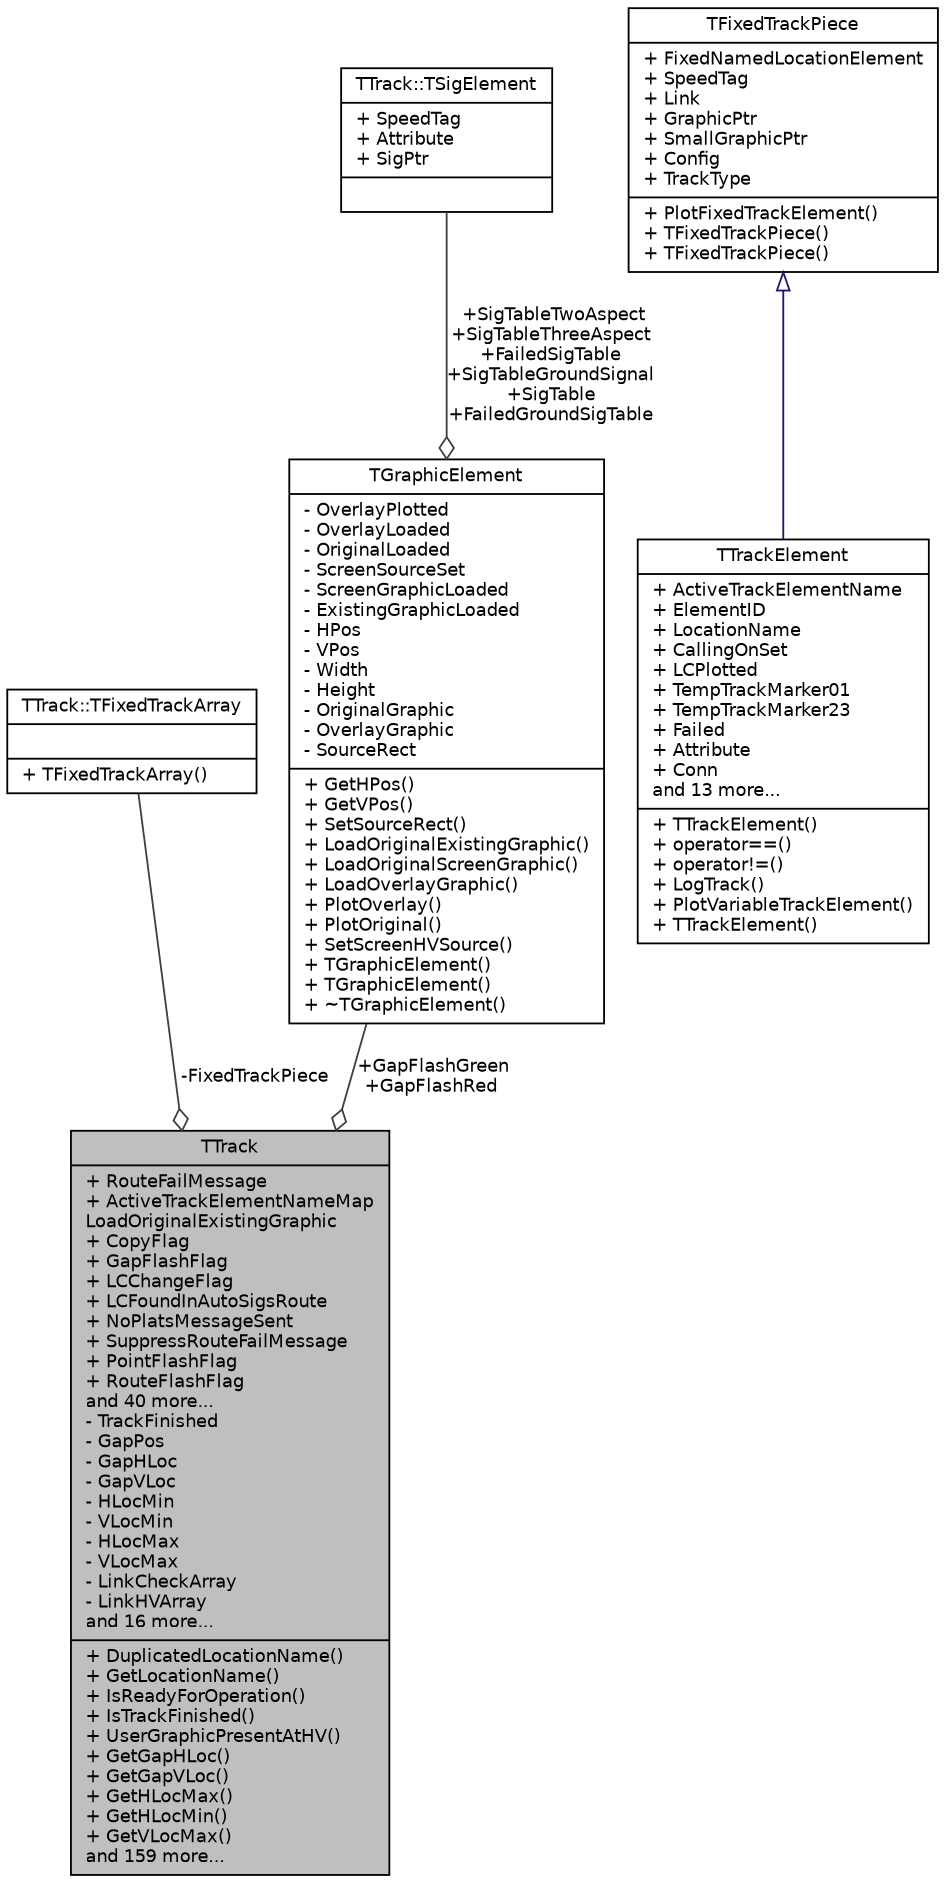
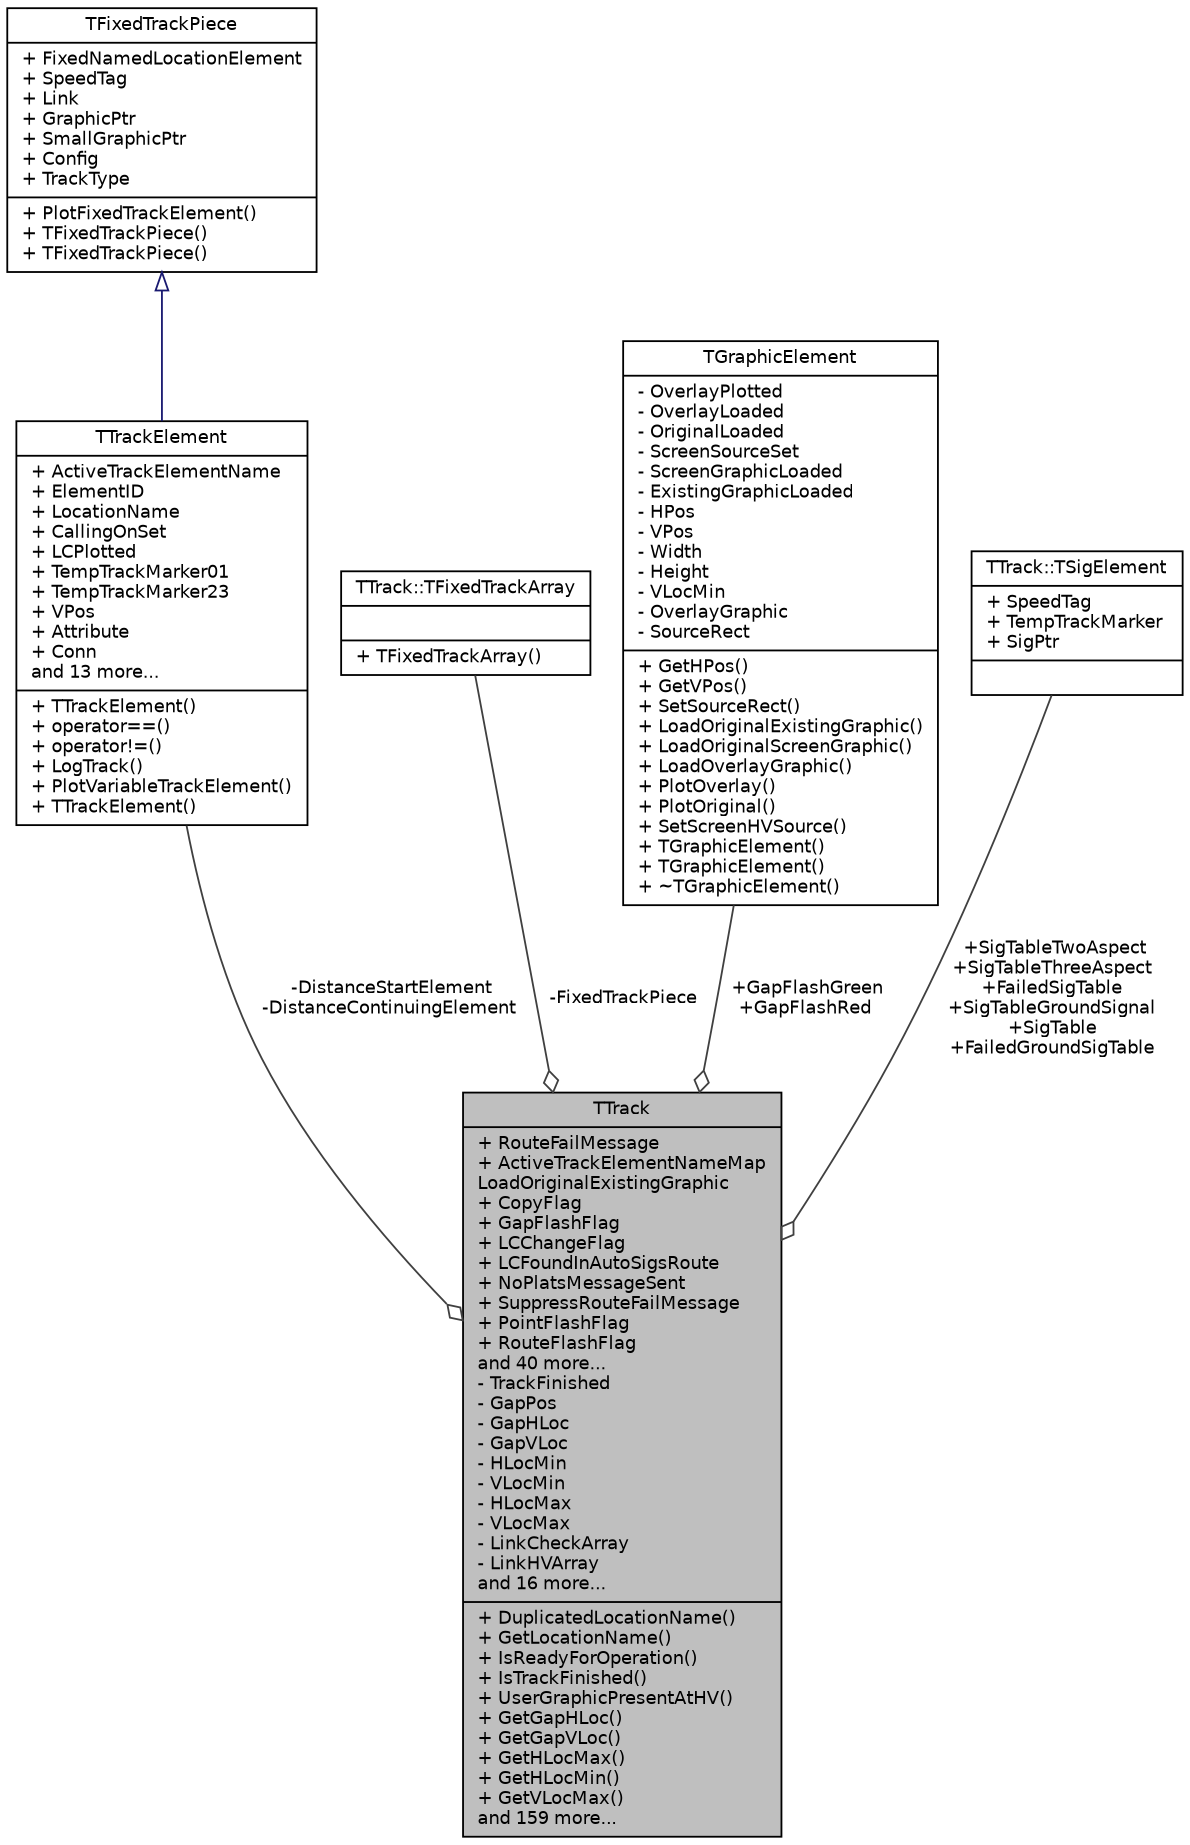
node "TTrack::TSigElement": text "+ Attribute" -> "+ TempTrackMarker"
edge "TTrack::TSigElement" -> "TGraphicElement": now "TTrack::TSigElement" -> "TTrack"
node "TGraphicElement": text "- OriginalGraphic" -> "- VLocMin"
node "TTrackElement": text "+ Failed" -> "+ VPos"
edge "TTrackElement" -> "TTrack": added, label "-DistanceStartElement -DistanceContinuingElement"
